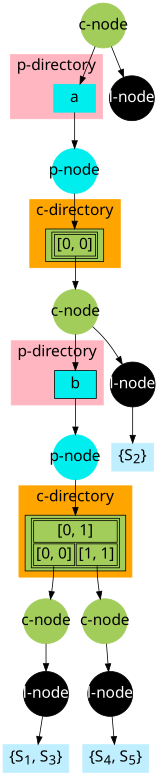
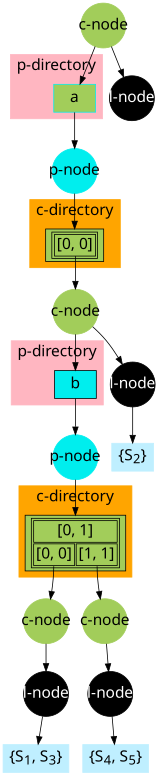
node "a": fillcolor cyan2 -> darkolivegreen3
